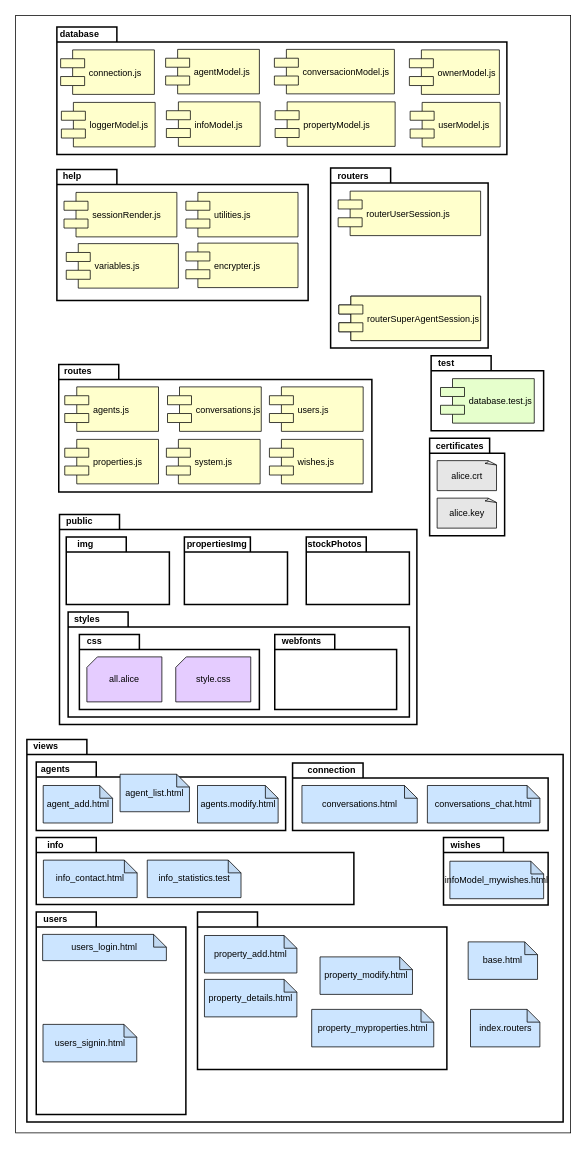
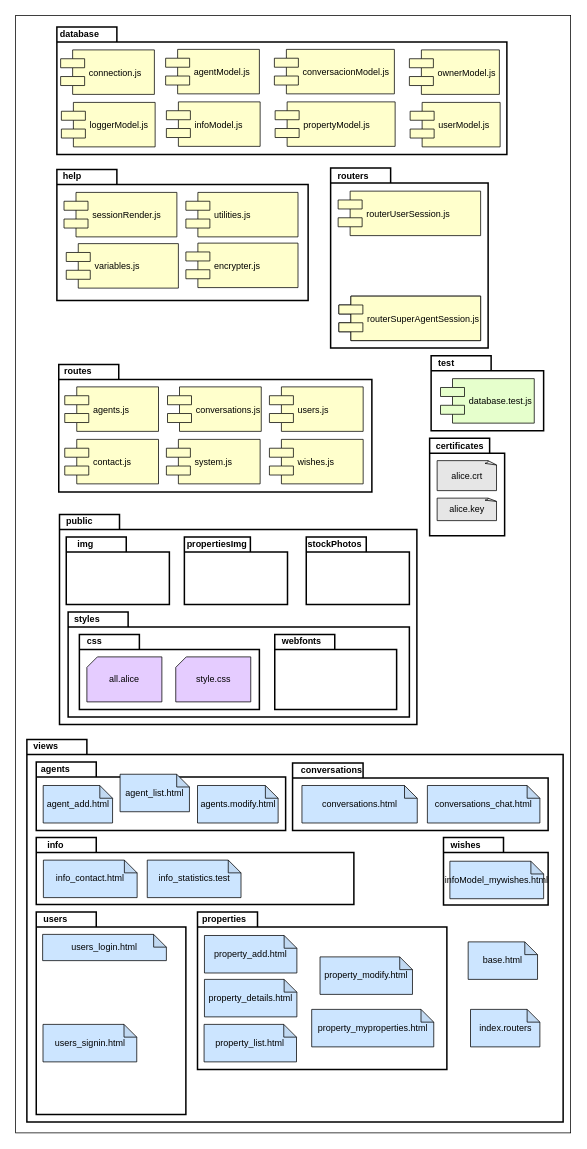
node "properties.js": label "properties.js" -> "contact.js"
node "alice.key": size 60x30 -> 60x23
node "connection": label "connection" -> "conversations"
node "properties": added
node "property_list.html": added
